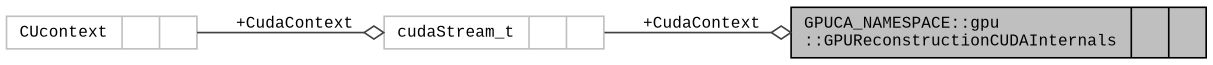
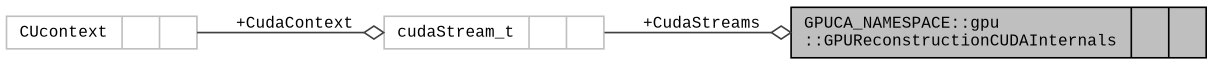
edge "cudaStream_t" -> "GPUCA_NAMESPACE::gpu": label " +CudaContext" -> " +CudaStreams"
